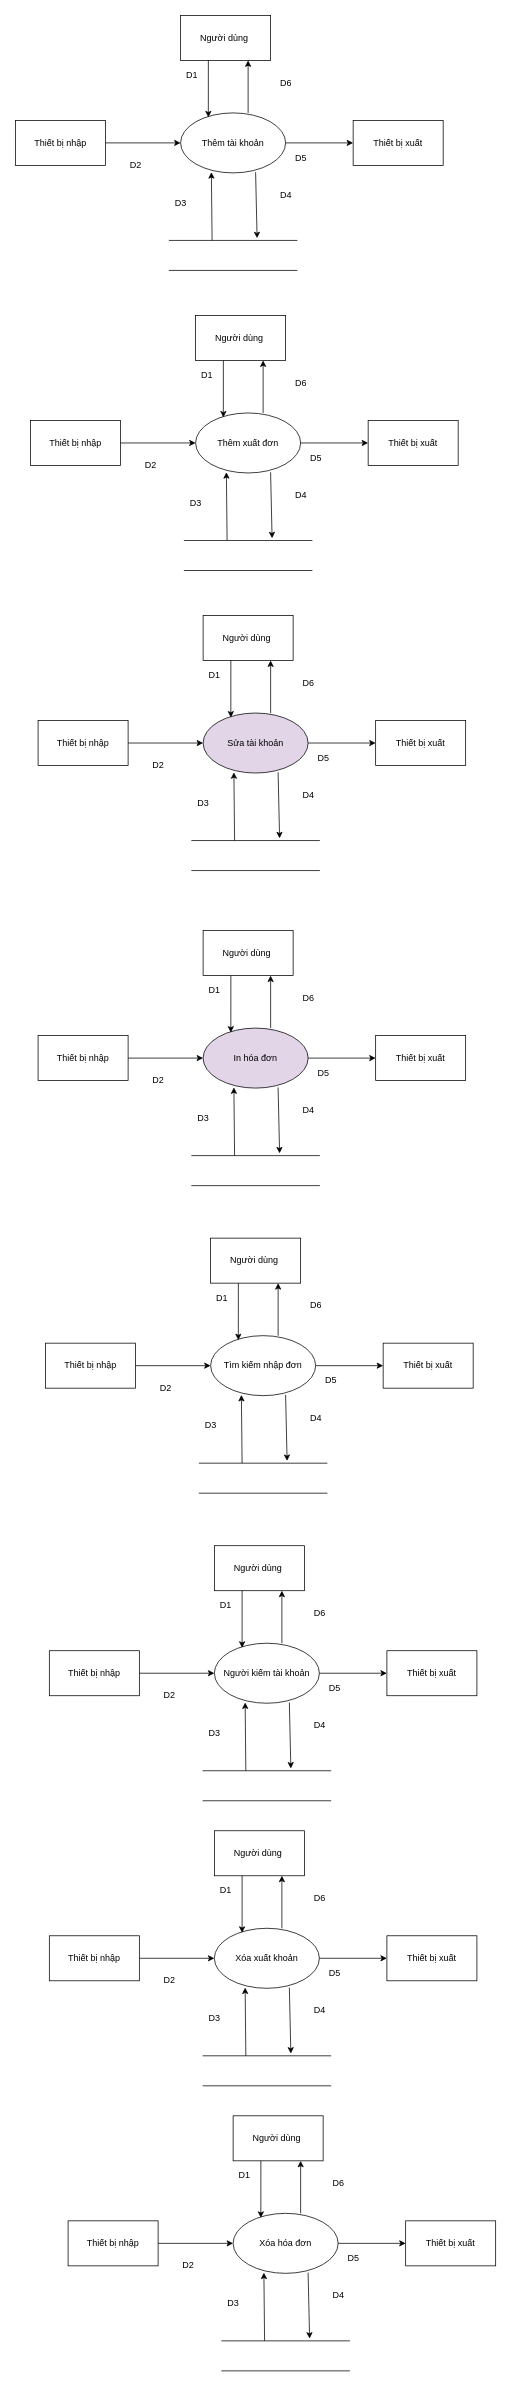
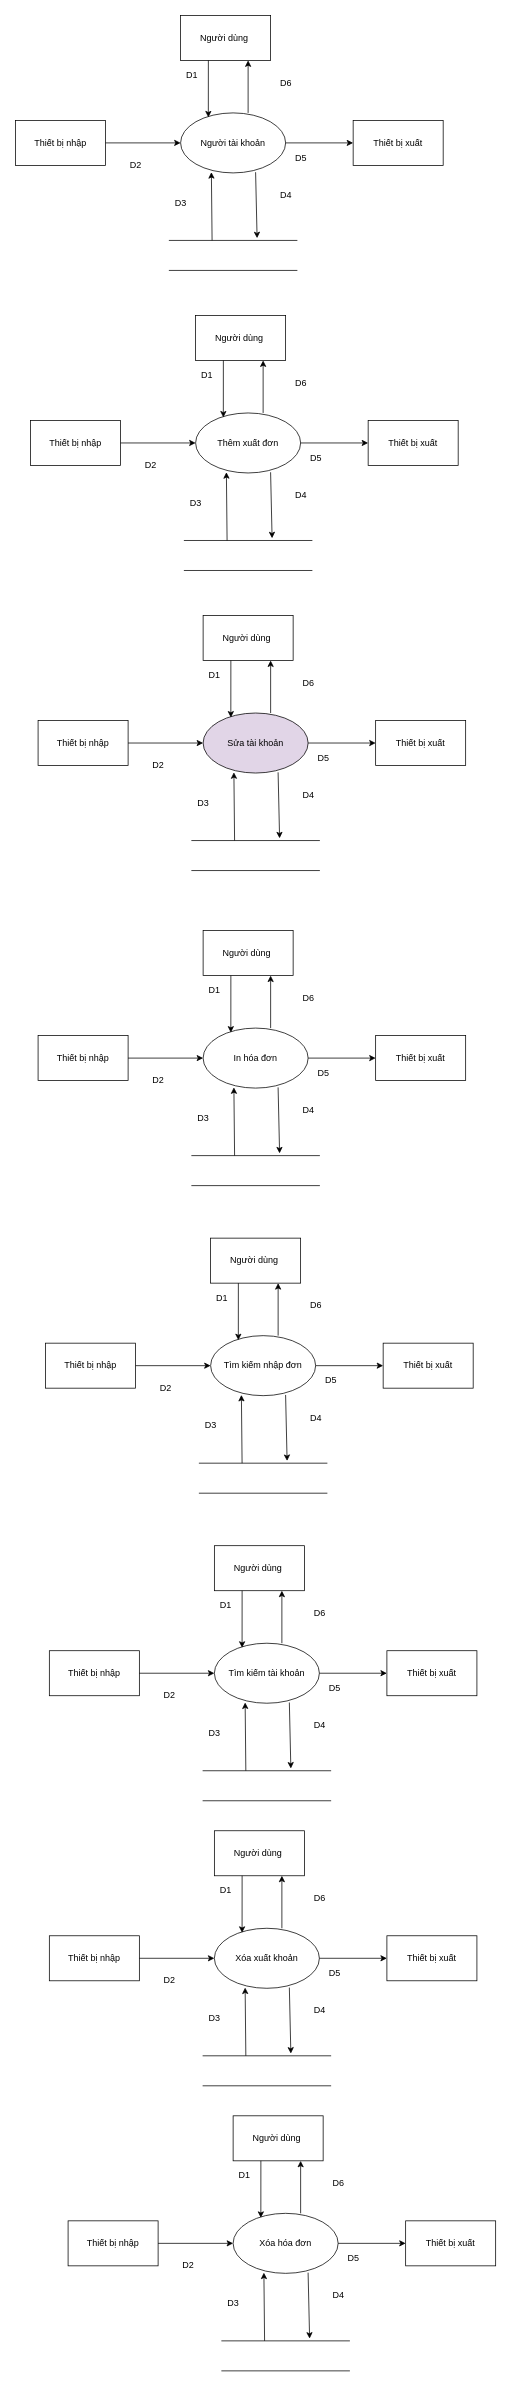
node "Thêm tài khoản": label "Thêm tài khoản" -> "Người tài khoản"
node "In hóa đơn": fillcolor #e1d5e7 -> #ffffff
node "Người kiếm tài khoản": label "Người kiếm tài khoản" -> "Tìm kiếm tài khoản"
